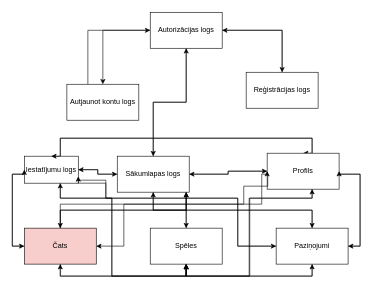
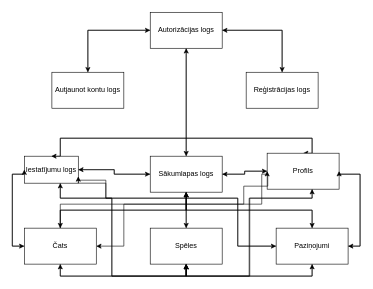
node "Autjaunot kontu logs": moved (103, 102) -> (88, 90)
node "Sākumlapas logs": moved (153, 174) -> (186, 174)
node "Čats": fillcolor #f8cecc -> #ffffff
